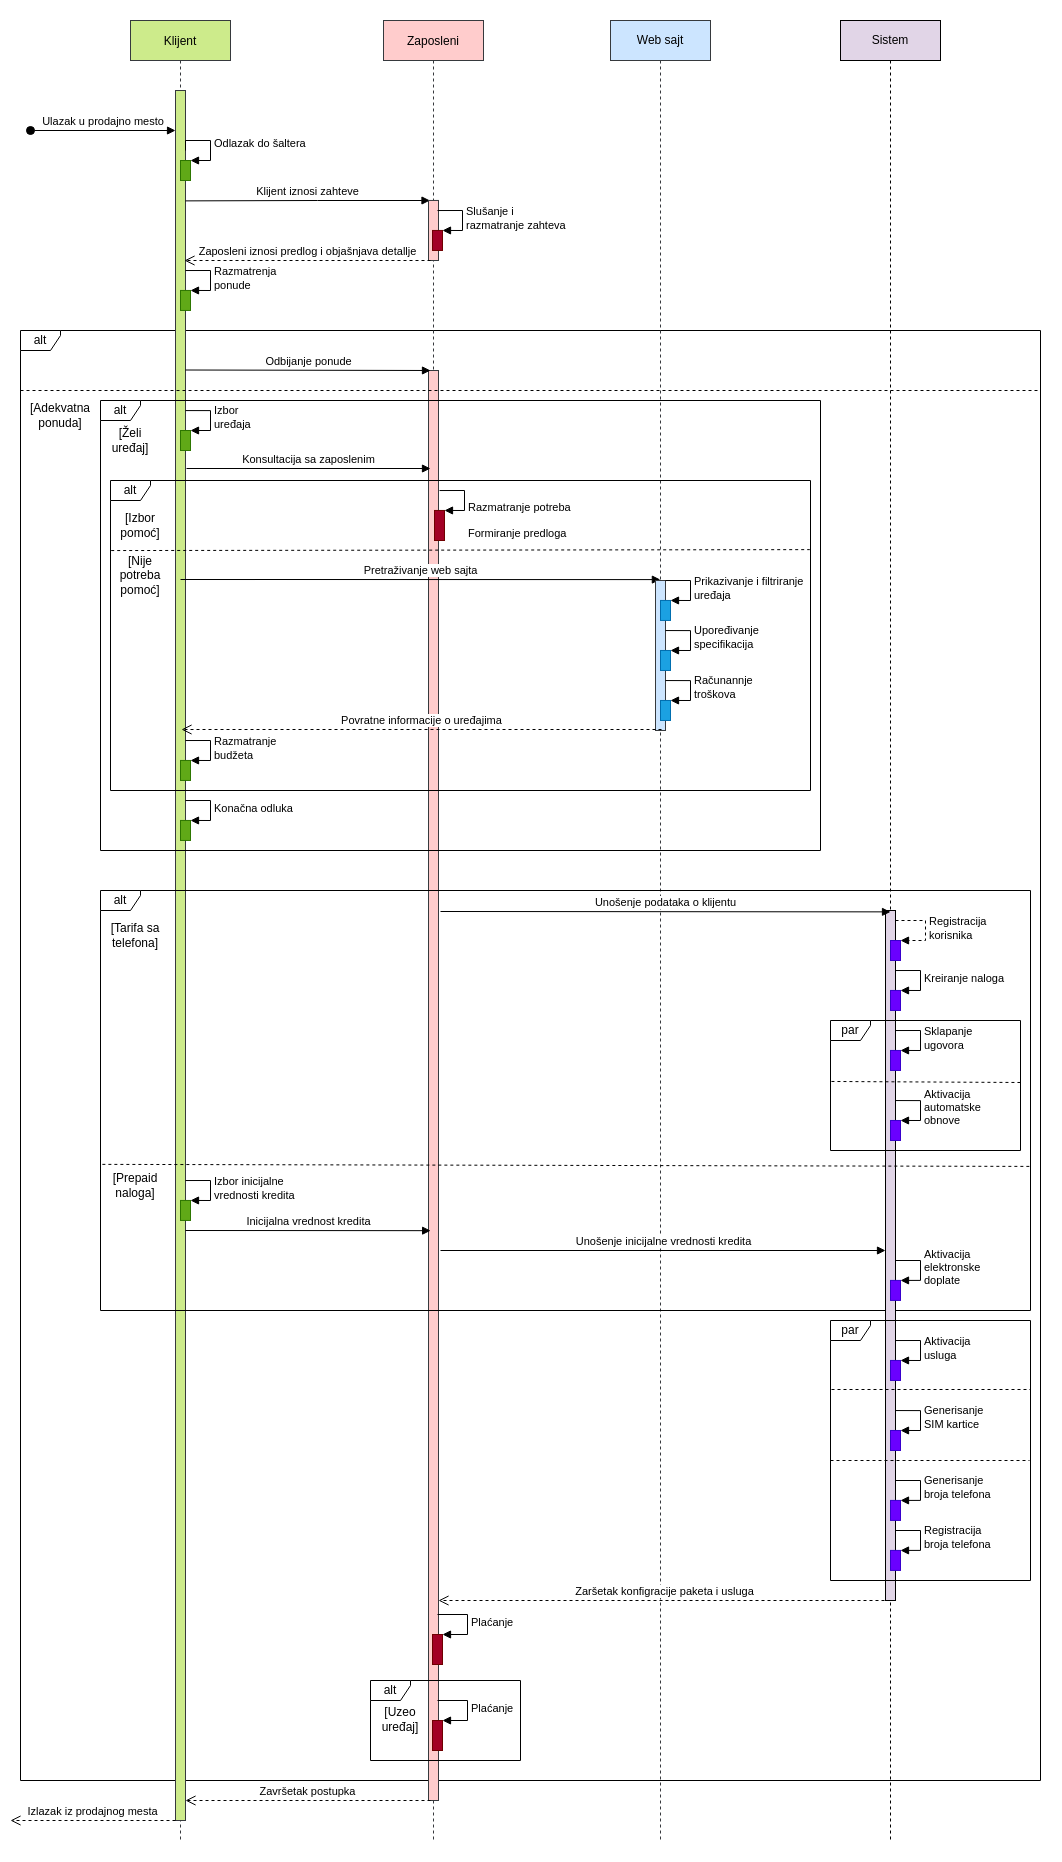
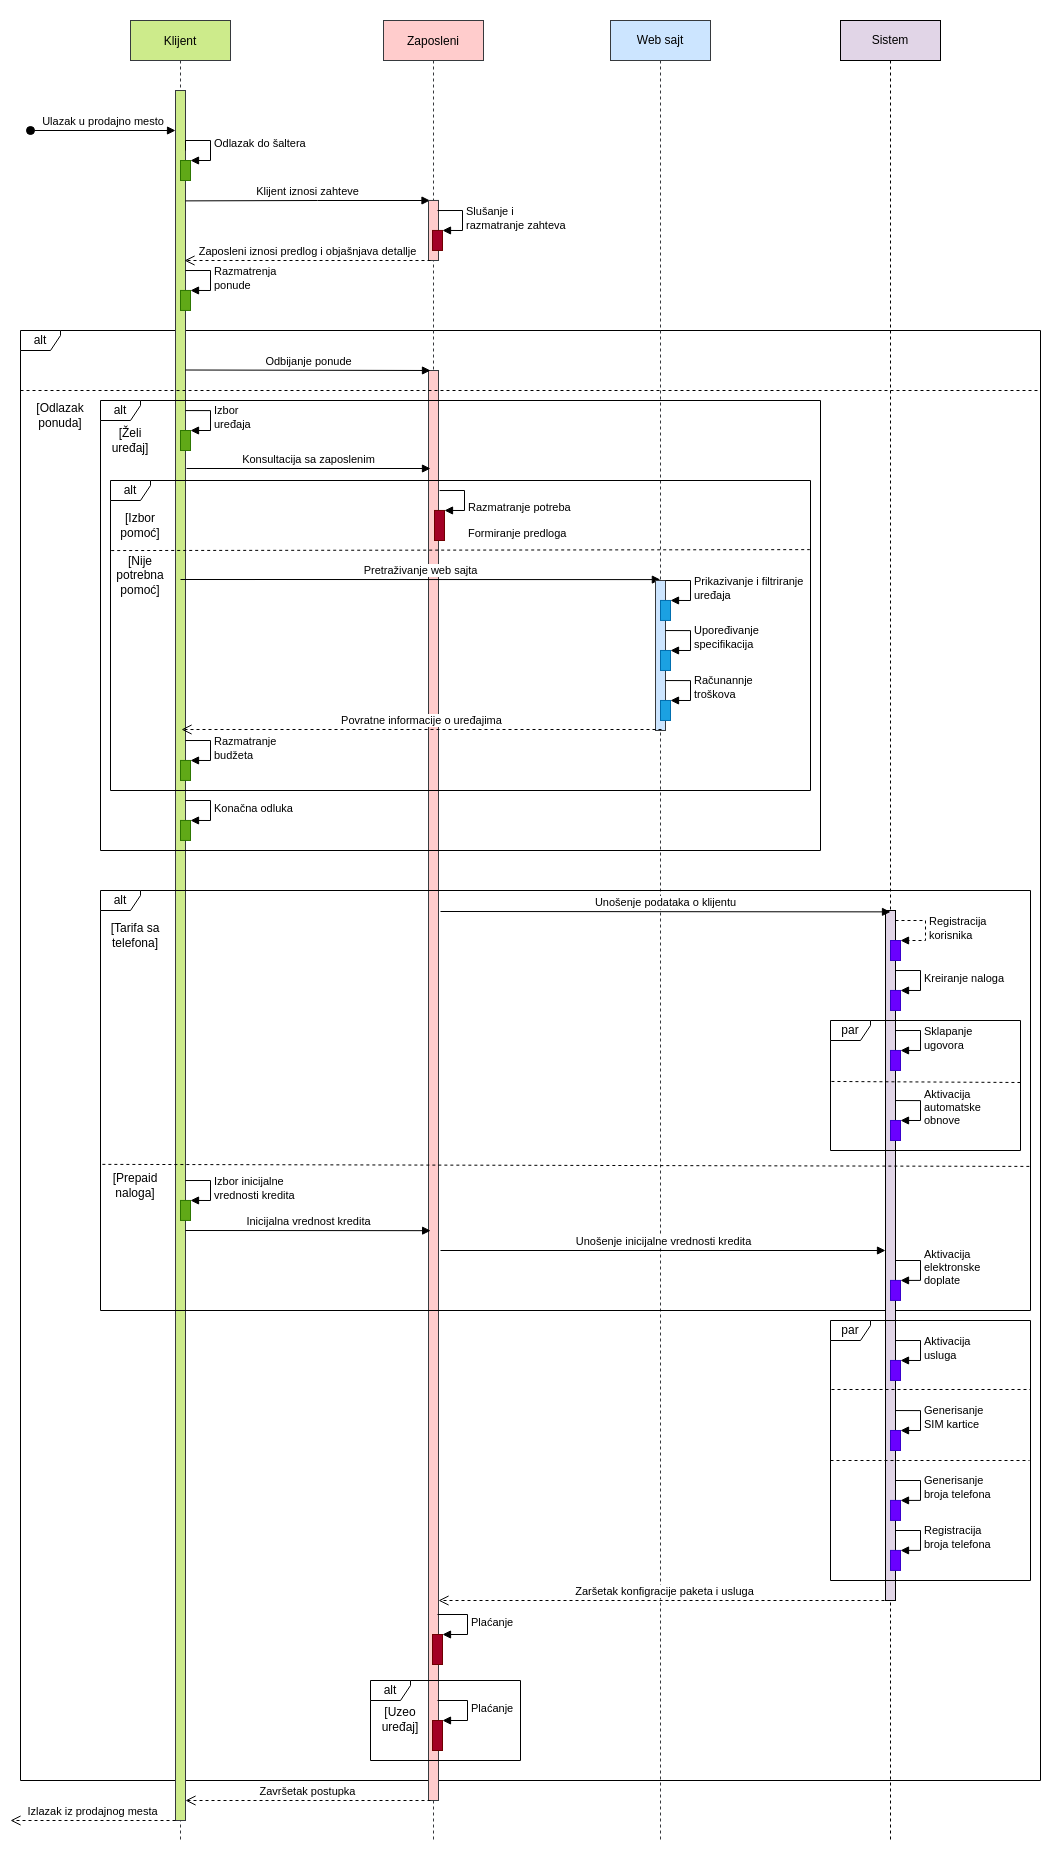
node "[Adekvatna ponuda]": label "[Adekvatna ponuda]" -> "[Odlazak ponuda]"
node "[Nije potreba pomoć]": label "[Nije potreba pomoć]" -> "[Nije potrebna pomoć]"
